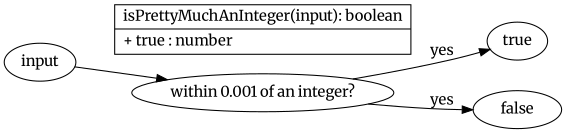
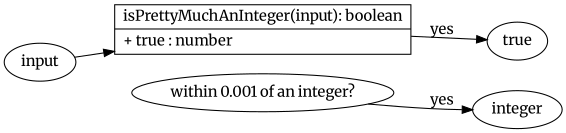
edge "within 0.001 of an integer?" -> "true": now "isPrettyMuchAnInteger(input): boolean" -> "true"
edge "input" -> "within 0.001 of an integer?": now "input" -> "isPrettyMuchAnInteger(input): boolean"
node "false": label "false" -> "integer"
